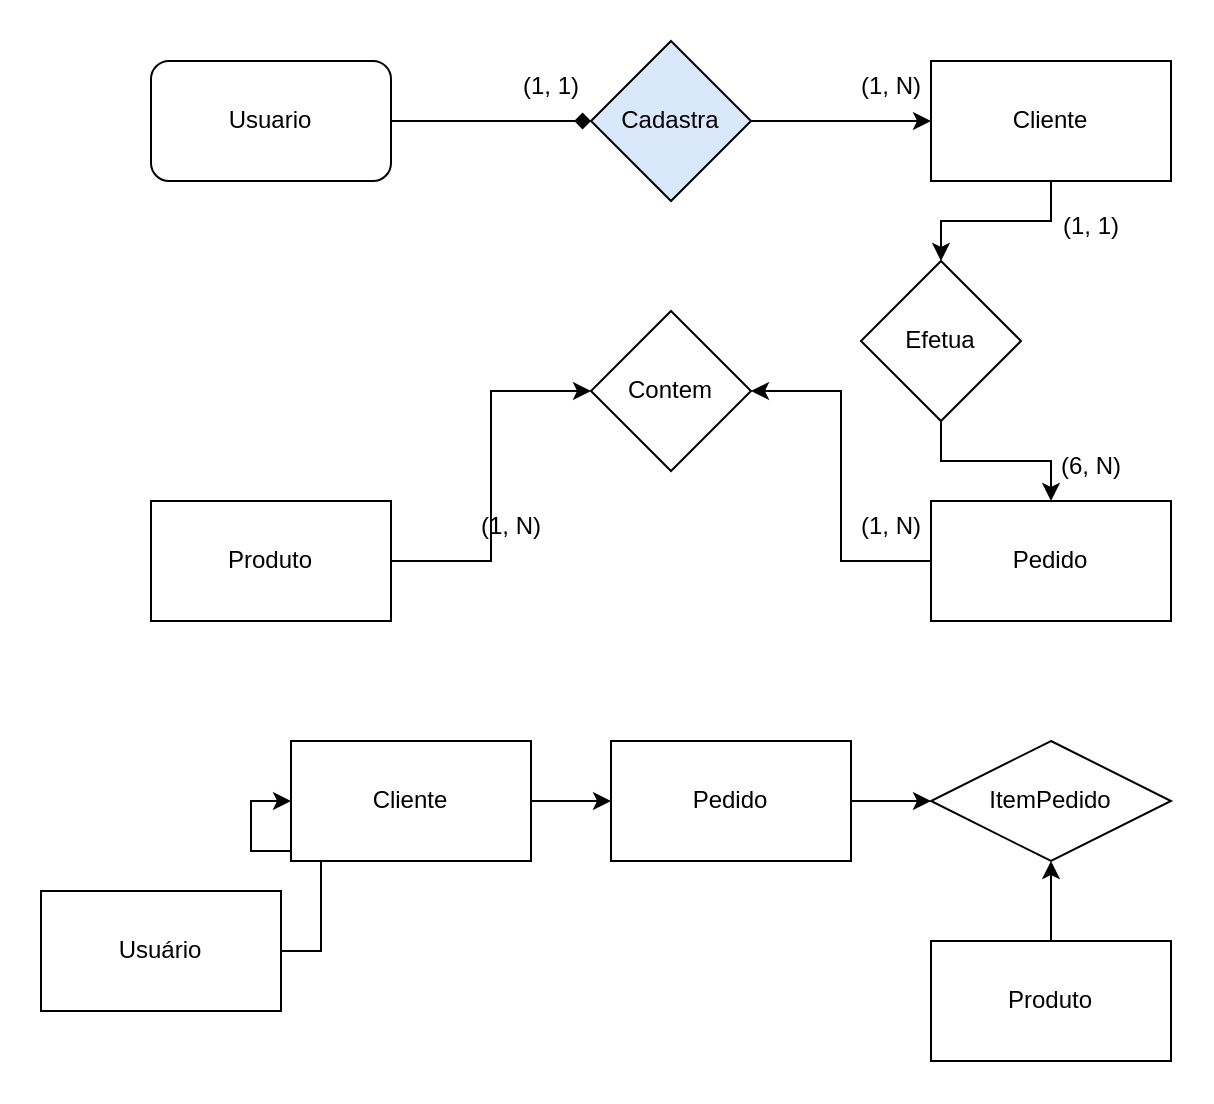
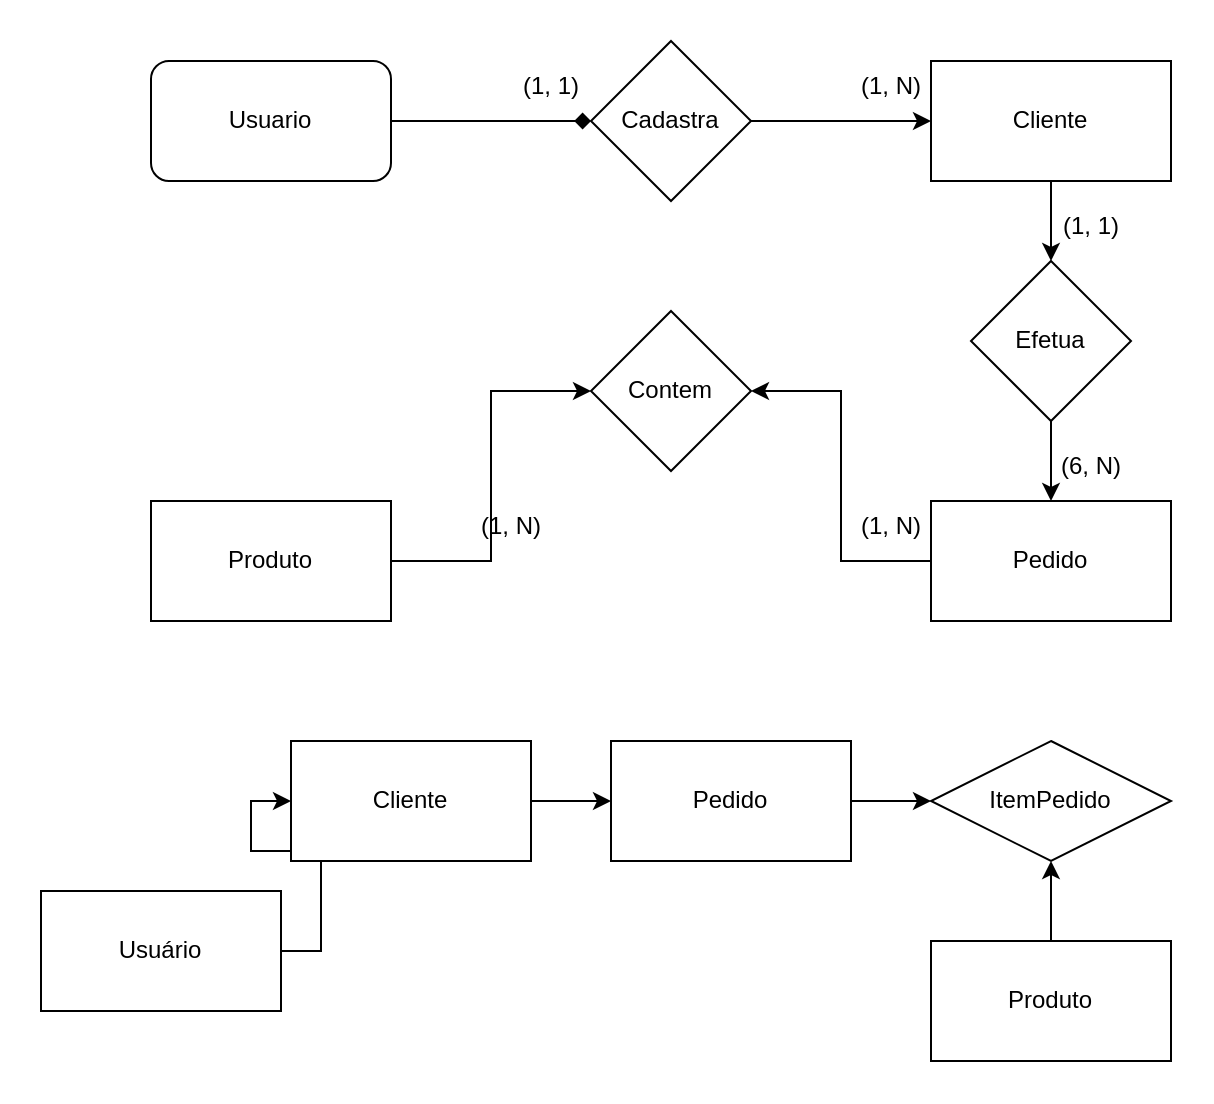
node "Cadastra": fillcolor #dae8fc -> #ffffff
node "Efetua": moved (941, 341) -> (1051, 341)
